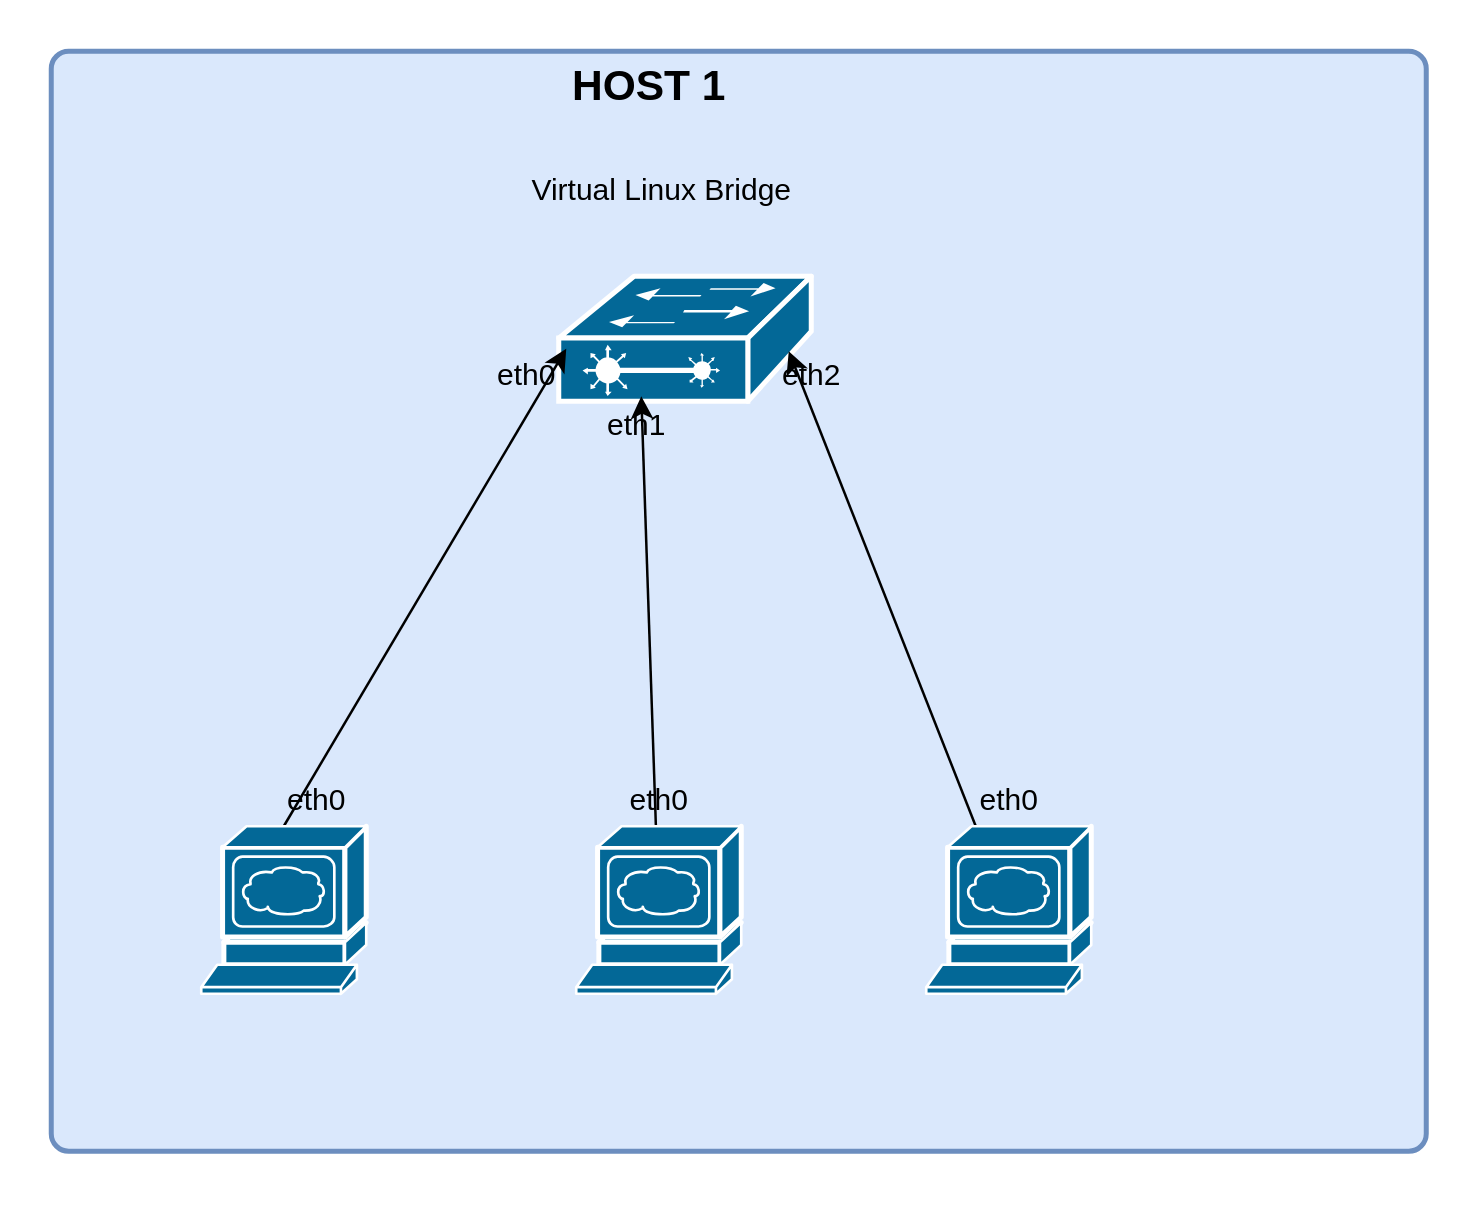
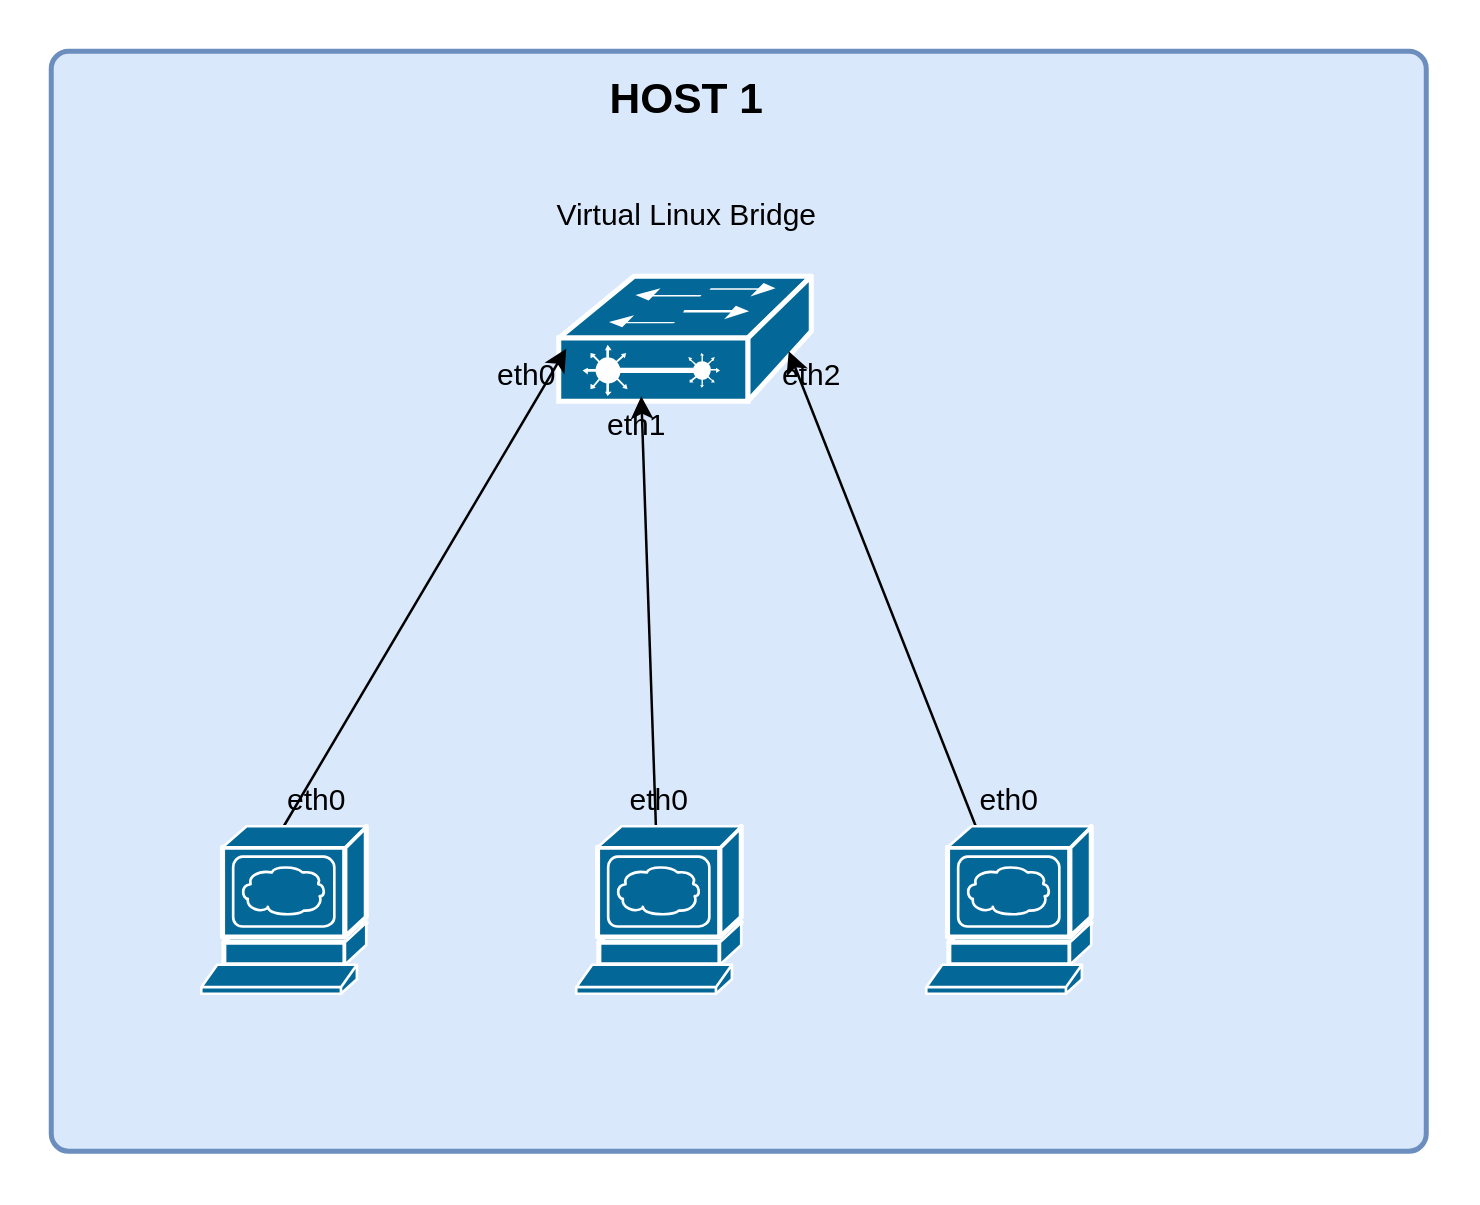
node "HOST 1": moved (648, 89) -> (685, 101)
node "Virtual Linux Bridge": moved (660, 189) -> (685, 214)
